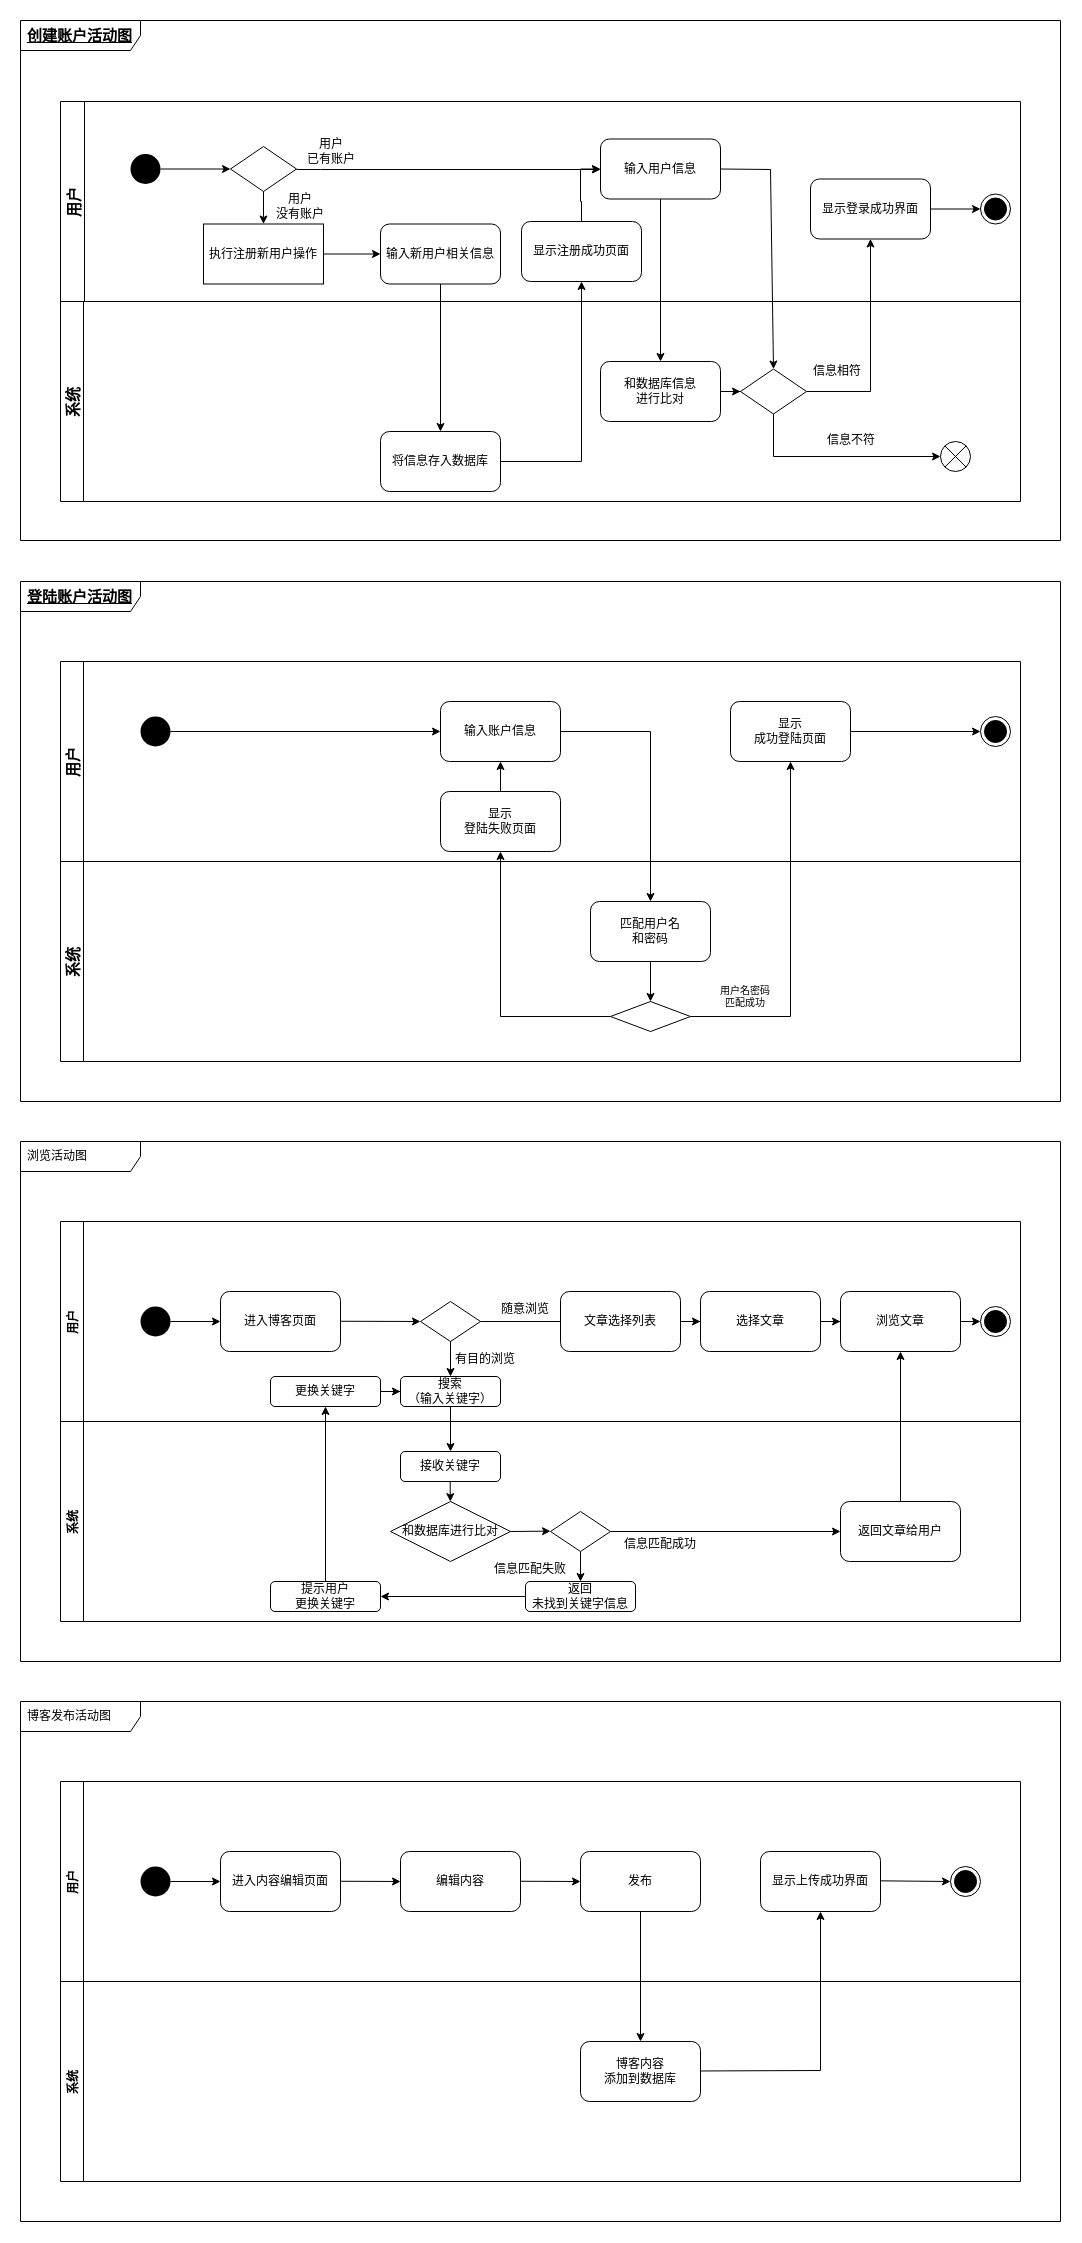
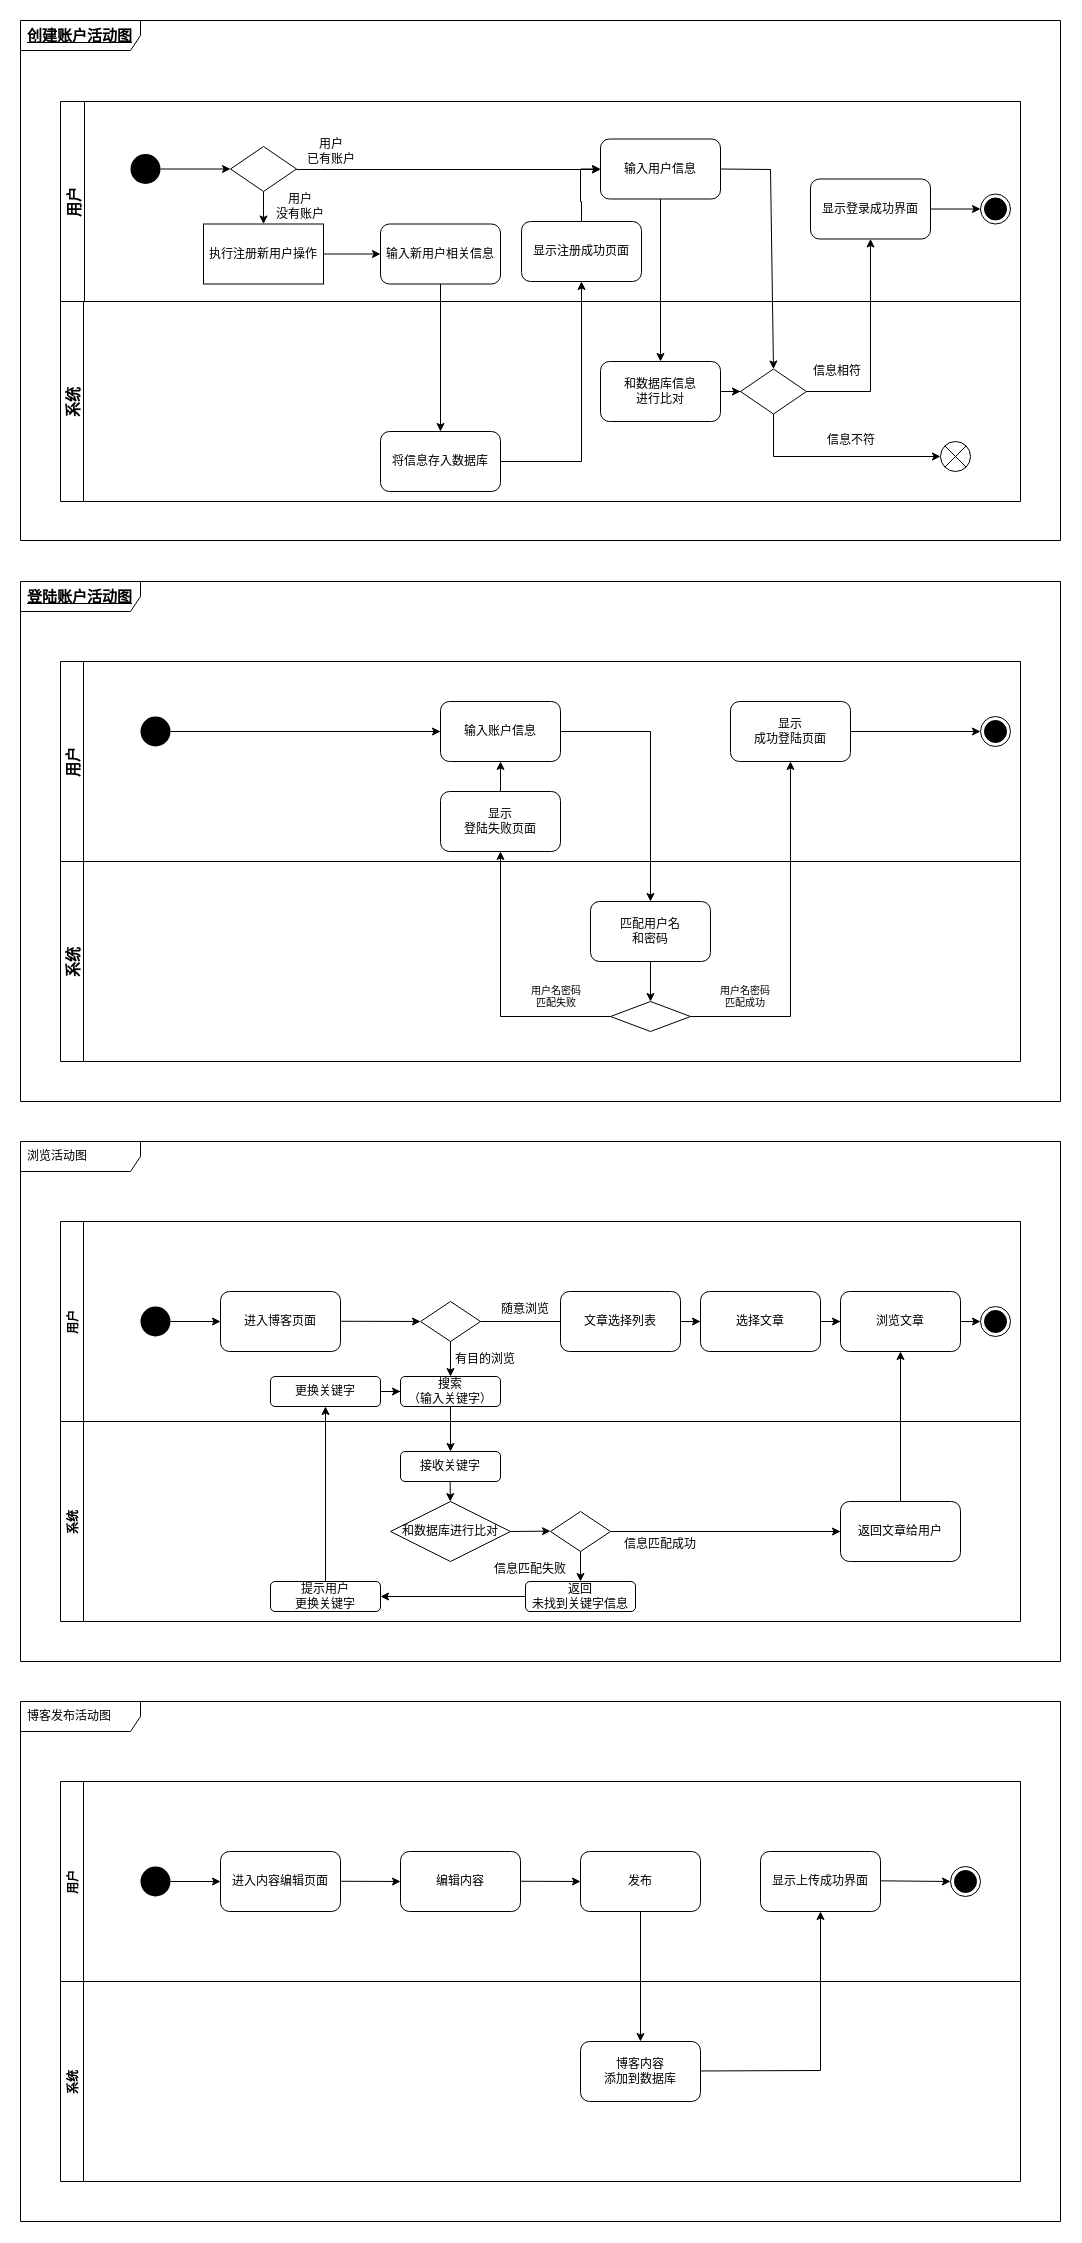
node "用户名密码 匹配失败": added
